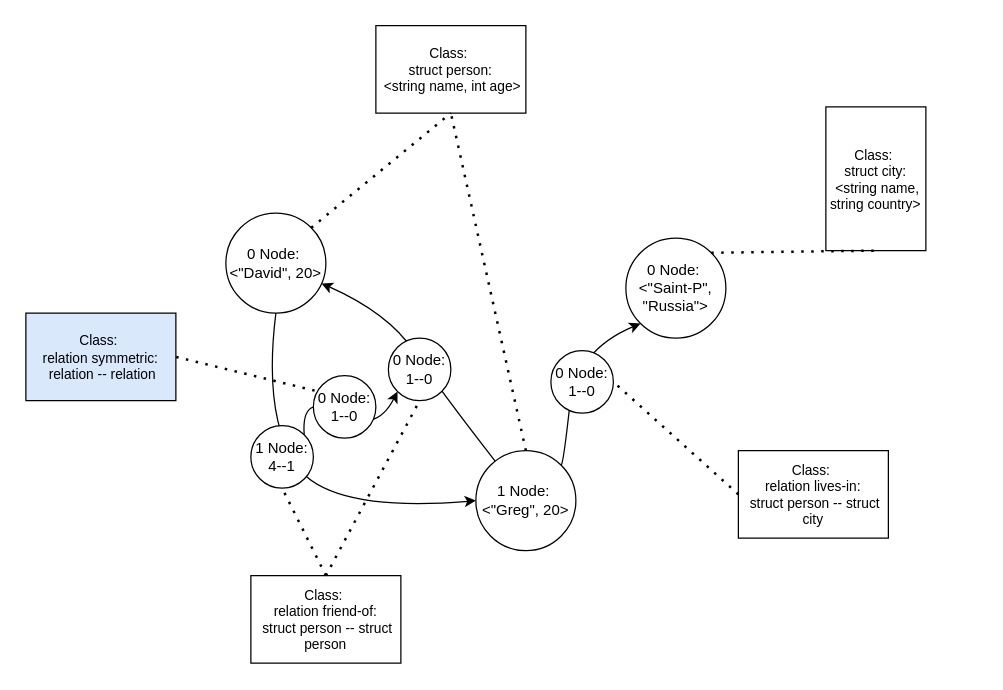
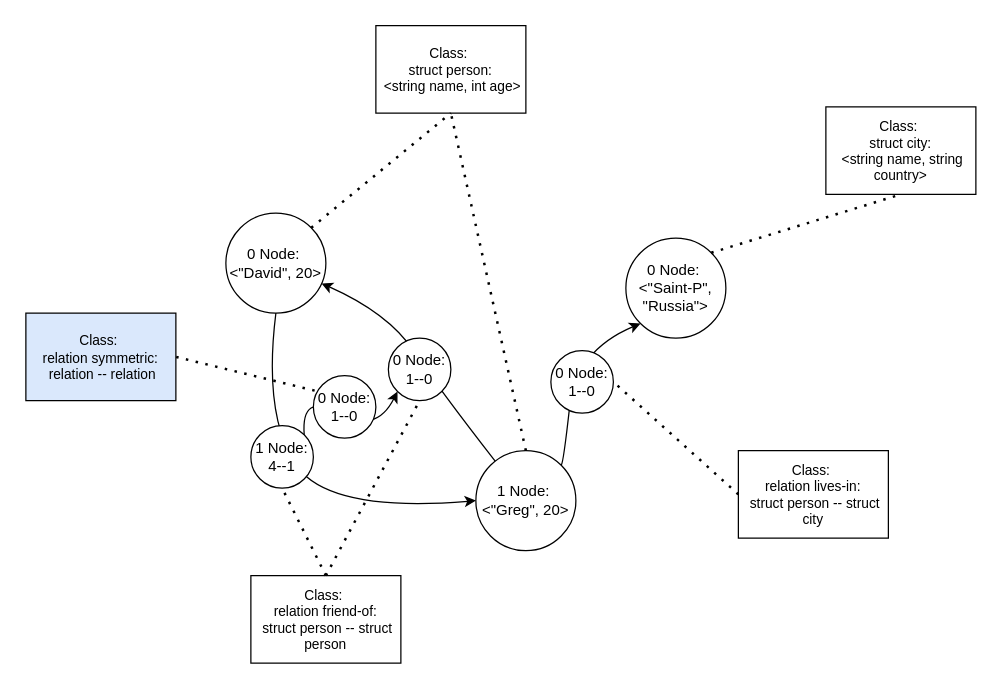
node "Class: struct city: <string name, string country>": size 100x144 -> 150x88
